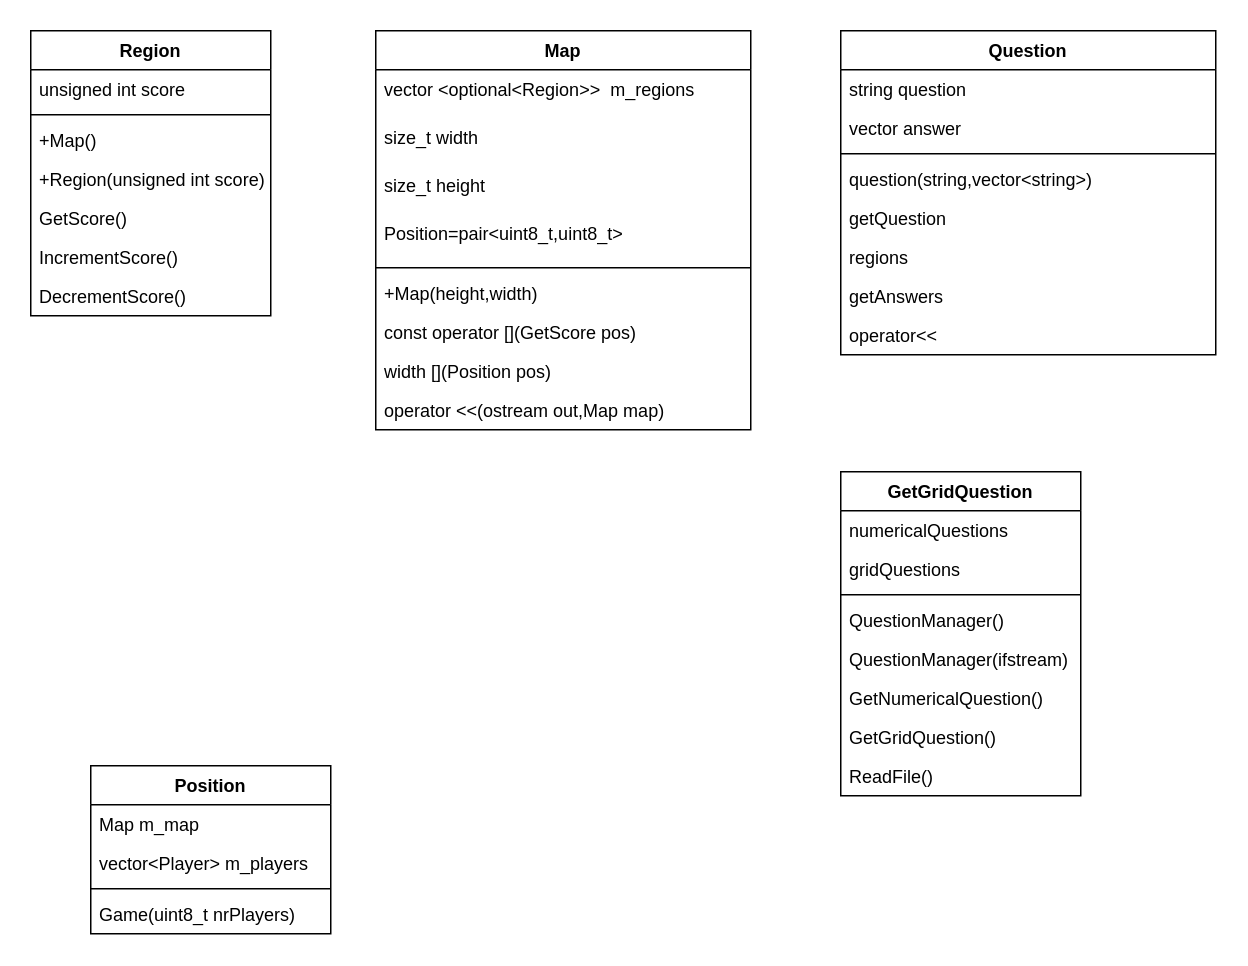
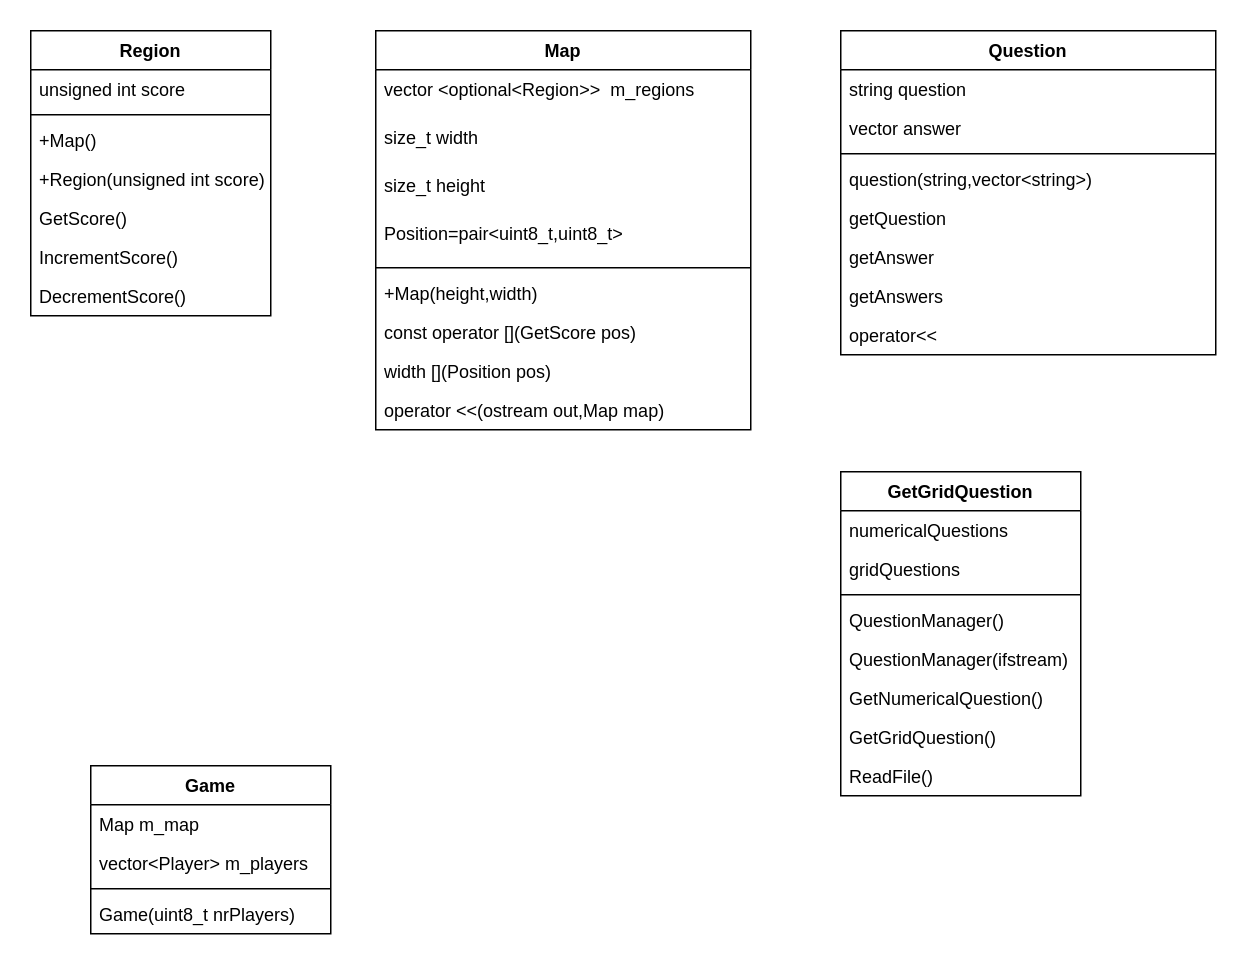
node "regions": label "regions" -> "getAnswer"
node "Position": label "Position" -> "Game"
